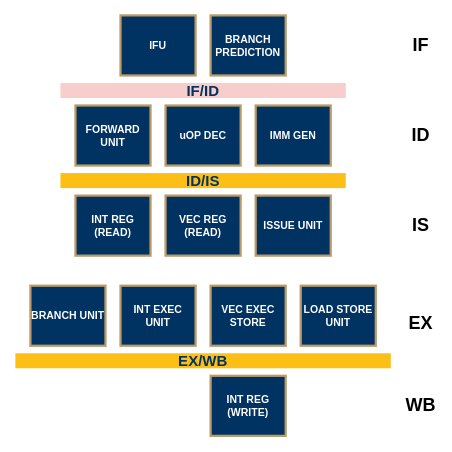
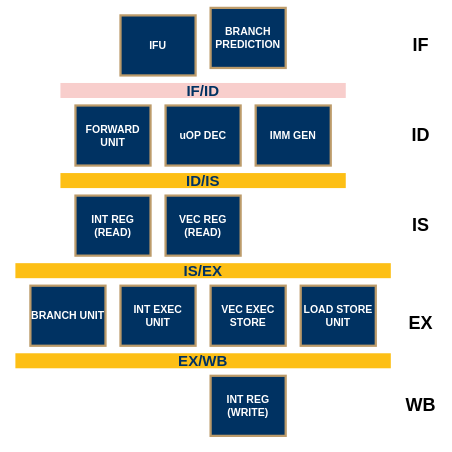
node "BRANCH PREDICTION": moved (248, 45) -> (248, 38)
node "ISSUE UNIT": removed
node "IS/EX": added
